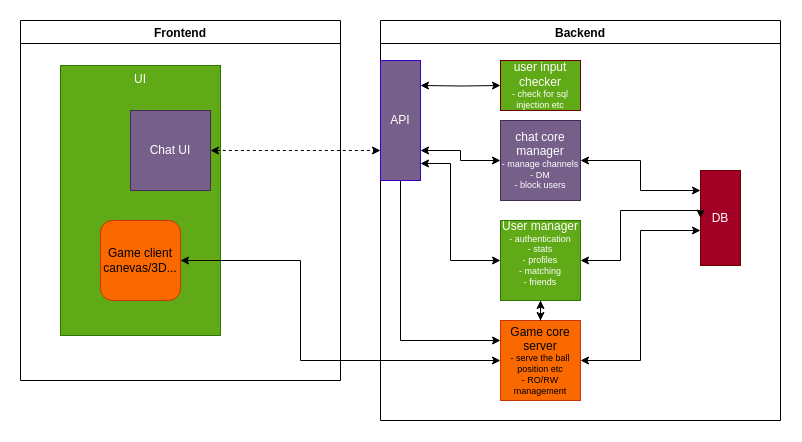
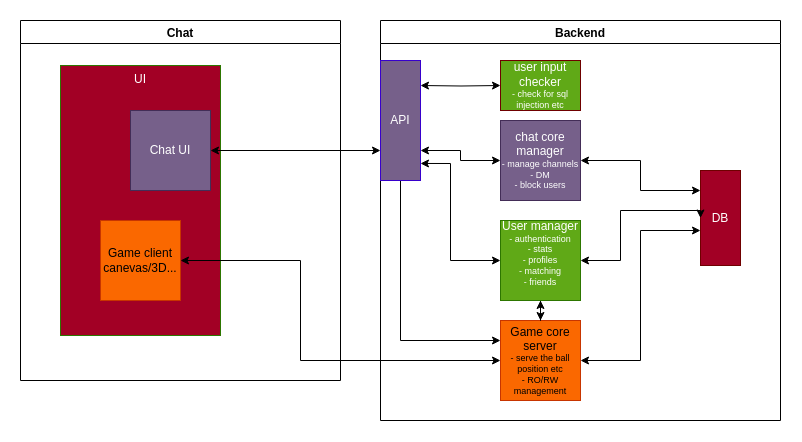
node "Frontend": label "Frontend" -> "Chat"
edge "API" -- "Chat UI": style dashed -> solid
node "UI": fillcolor #60a917 -> #a20025
node "Game client canevas/3D...": shape rounded rectangle -> rectangle
